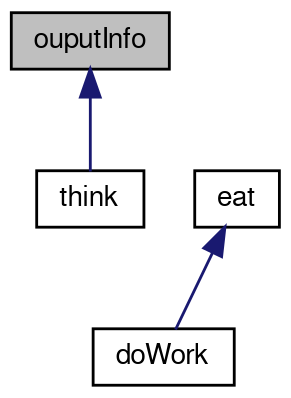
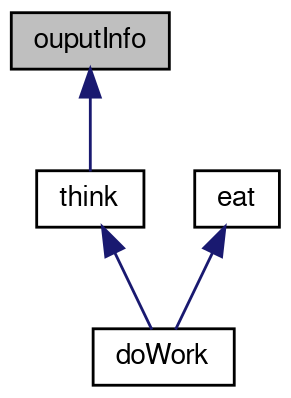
edge "doWork" -> "think": added
